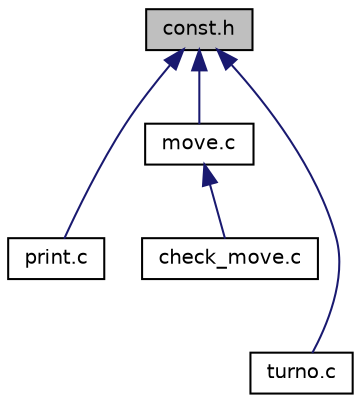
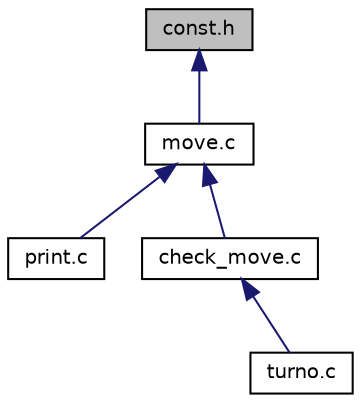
edge "print.c" -> "const.h": now "print.c" -> "move.c"
edge "turno.c" -> "const.h": now "turno.c" -> "check_move.c"
